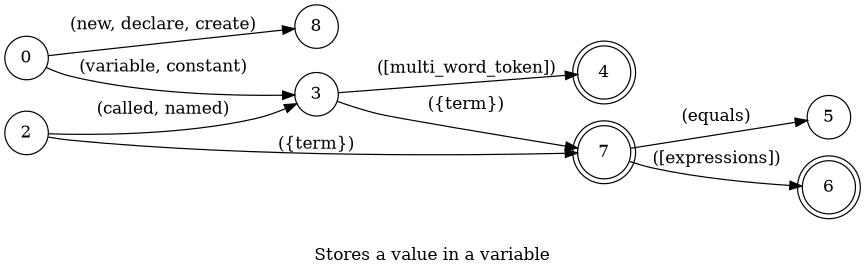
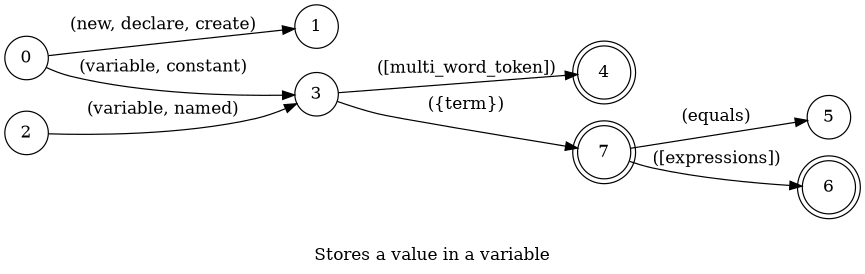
node "8": label "8" -> "1"
edge "2" -> "3": label "(called, named)" -> "(variable, named)"
edge "2" -> "7": removed, label "({term})"
